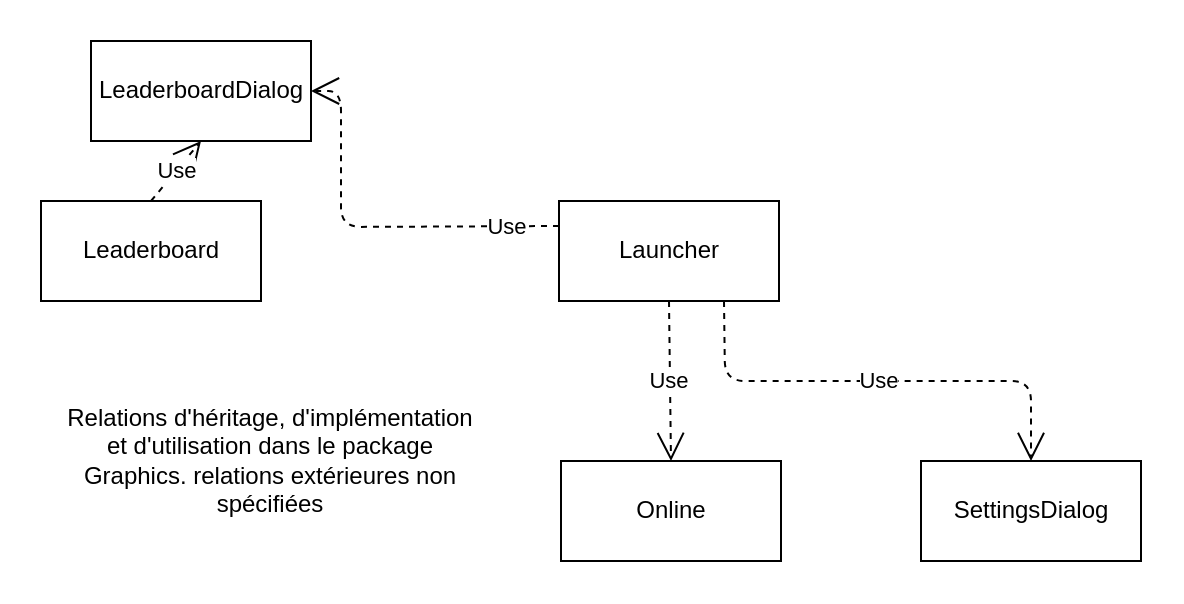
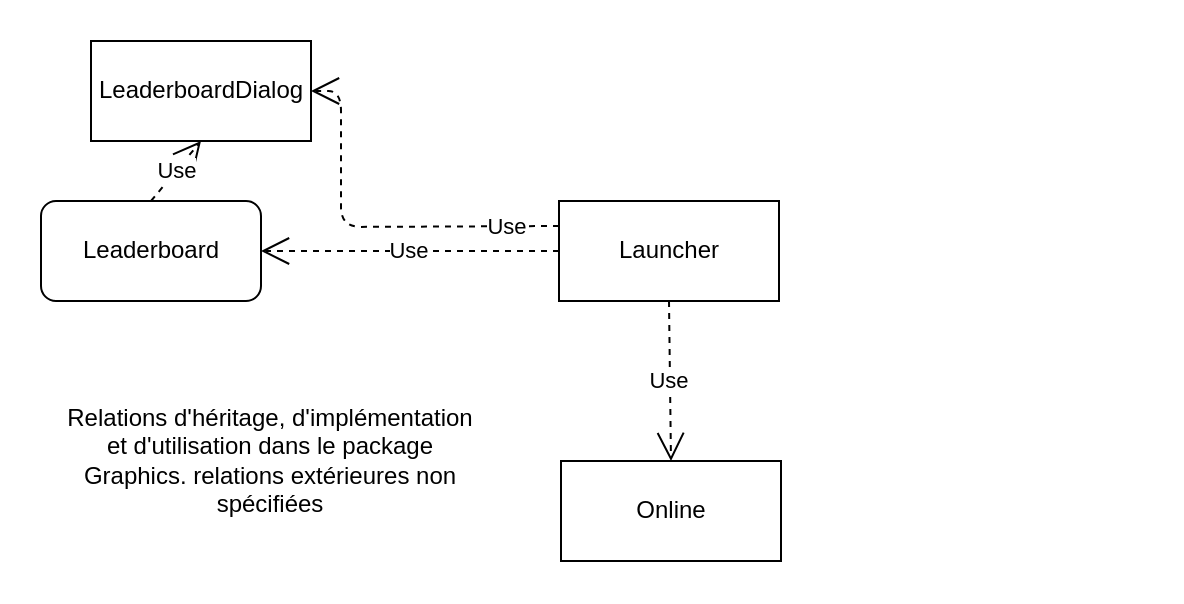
node "Leaderboard": shape rectangle -> rounded rectangle
edge "Launcher" -> "Leaderboard": added, label "Use"
edge "Launcher" -> "SettingsDialog": removed, label "Use"
node "SettingsDialog": removed
